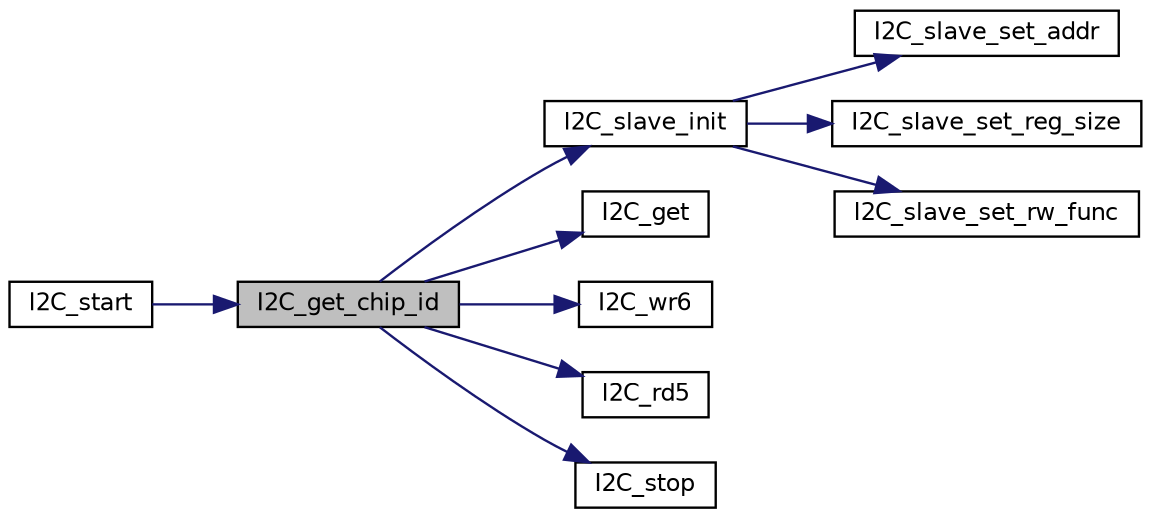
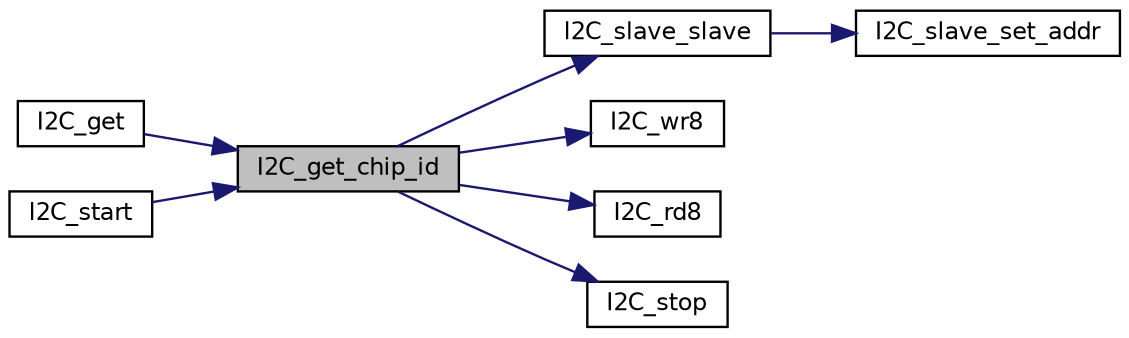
node "I2C_slave_init": label "I2C_slave_init" -> "I2C_slave_slave"
node "I2C_slave_set_reg_size": removed
node "I2C_slave_set_rw_func": removed
edge "I2C_get_chip_id" -> "I2C_get": reversed
node "I2C_wr6": label "I2C_wr6" -> "I2C_wr8"
node "I2C_rd5": label "I2C_rd5" -> "I2C_rd8"
